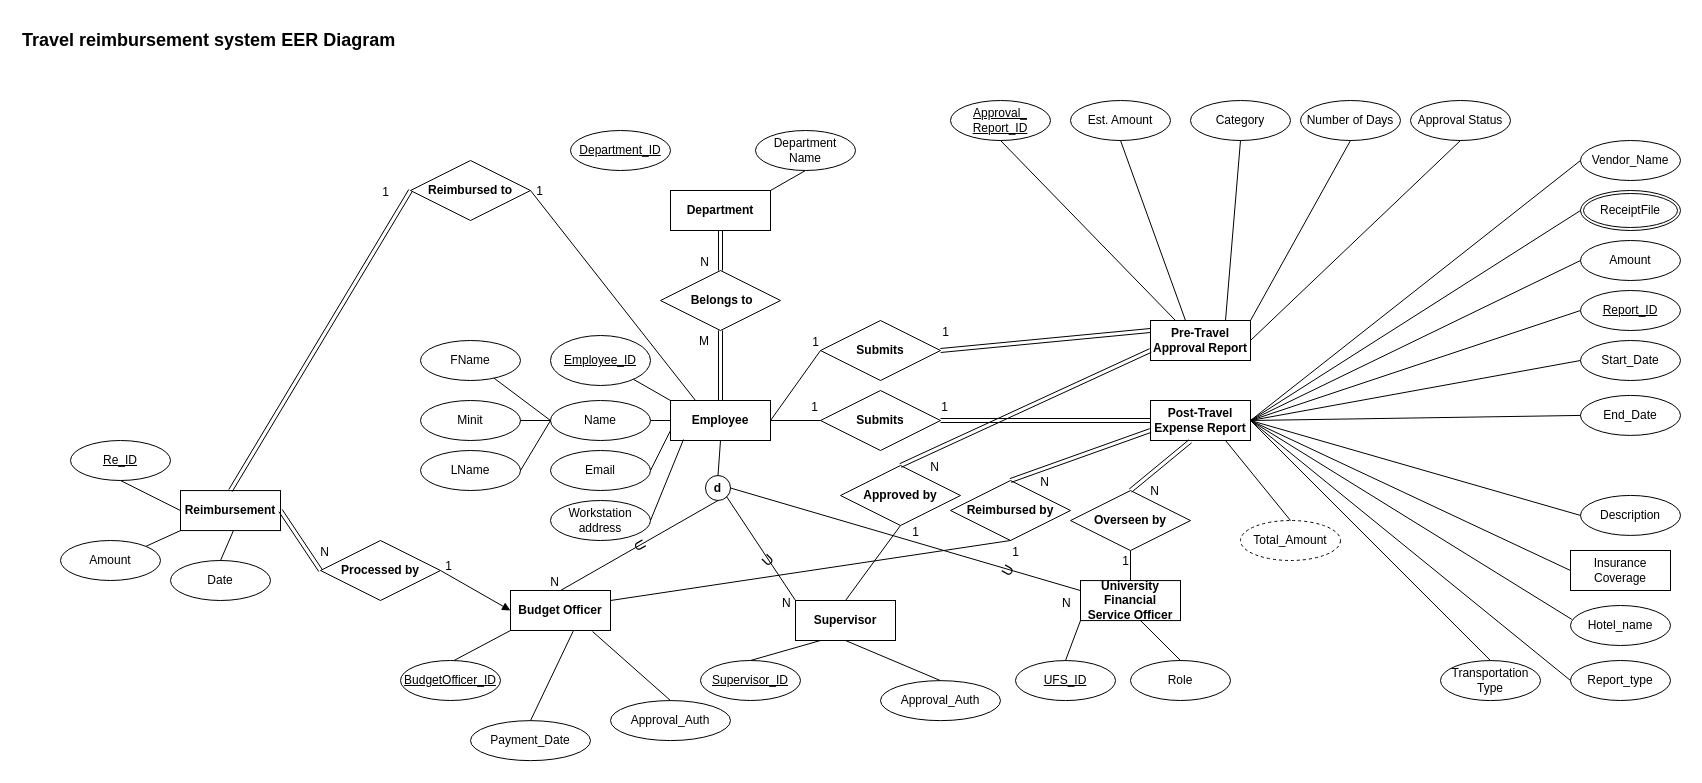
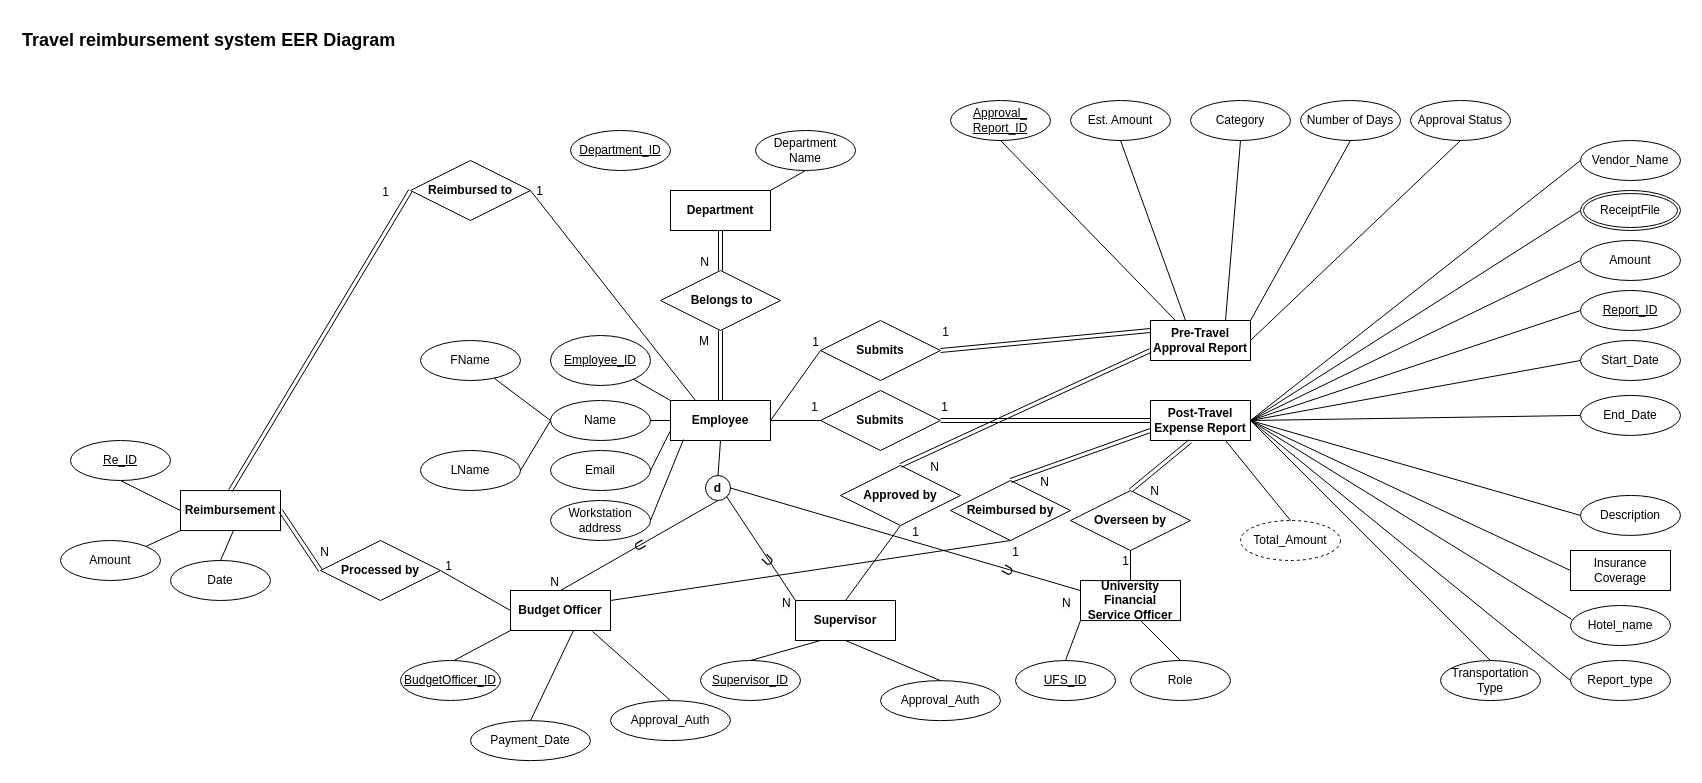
node "Minit": removed
edge "Minit" -- "Name": removed
edge "Processed by" -> "Budget Officer": arrowhead block -> none
